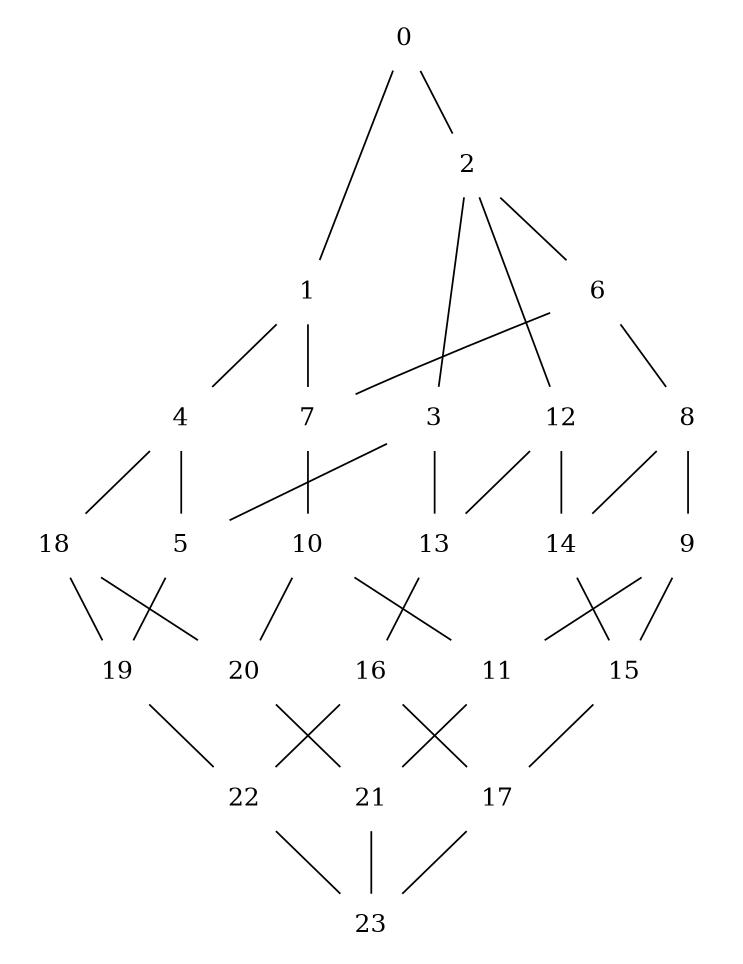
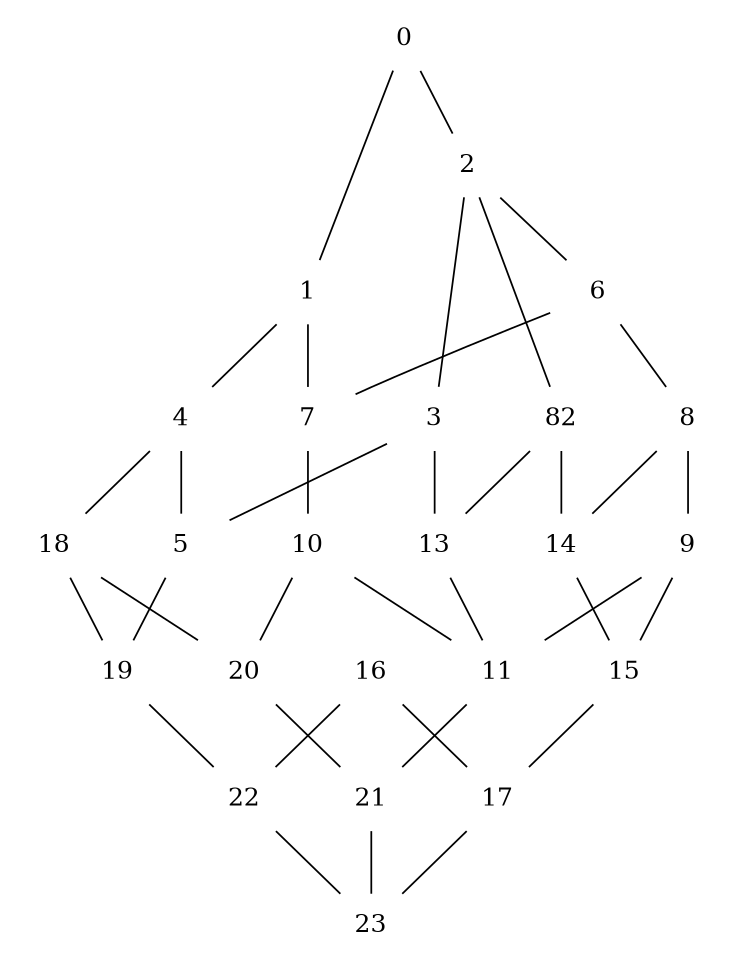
node "12": label "12" -> "82"
edge "13" -- "16": now "13" -- "11"
